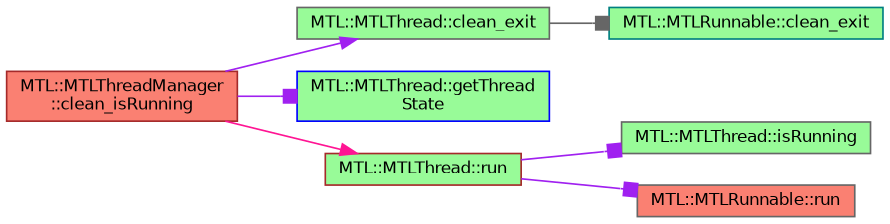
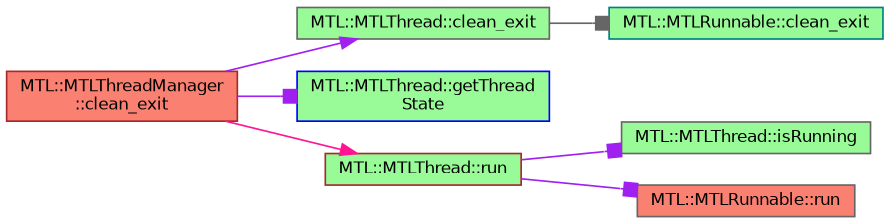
node "MTL::MTLThreadManager ::clean_isRunning": label "MTL::MTLThreadManager ::clean_isRunning" -> "MTL::MTLThreadManager ::clean_exit"
